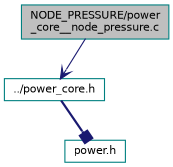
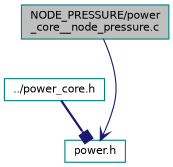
edge "NODE_PRESSURE/power _core__node_pressure.c" -> "../power_core.h": now "NODE_PRESSURE/power _core__node_pressure.c" -> "power.h"
